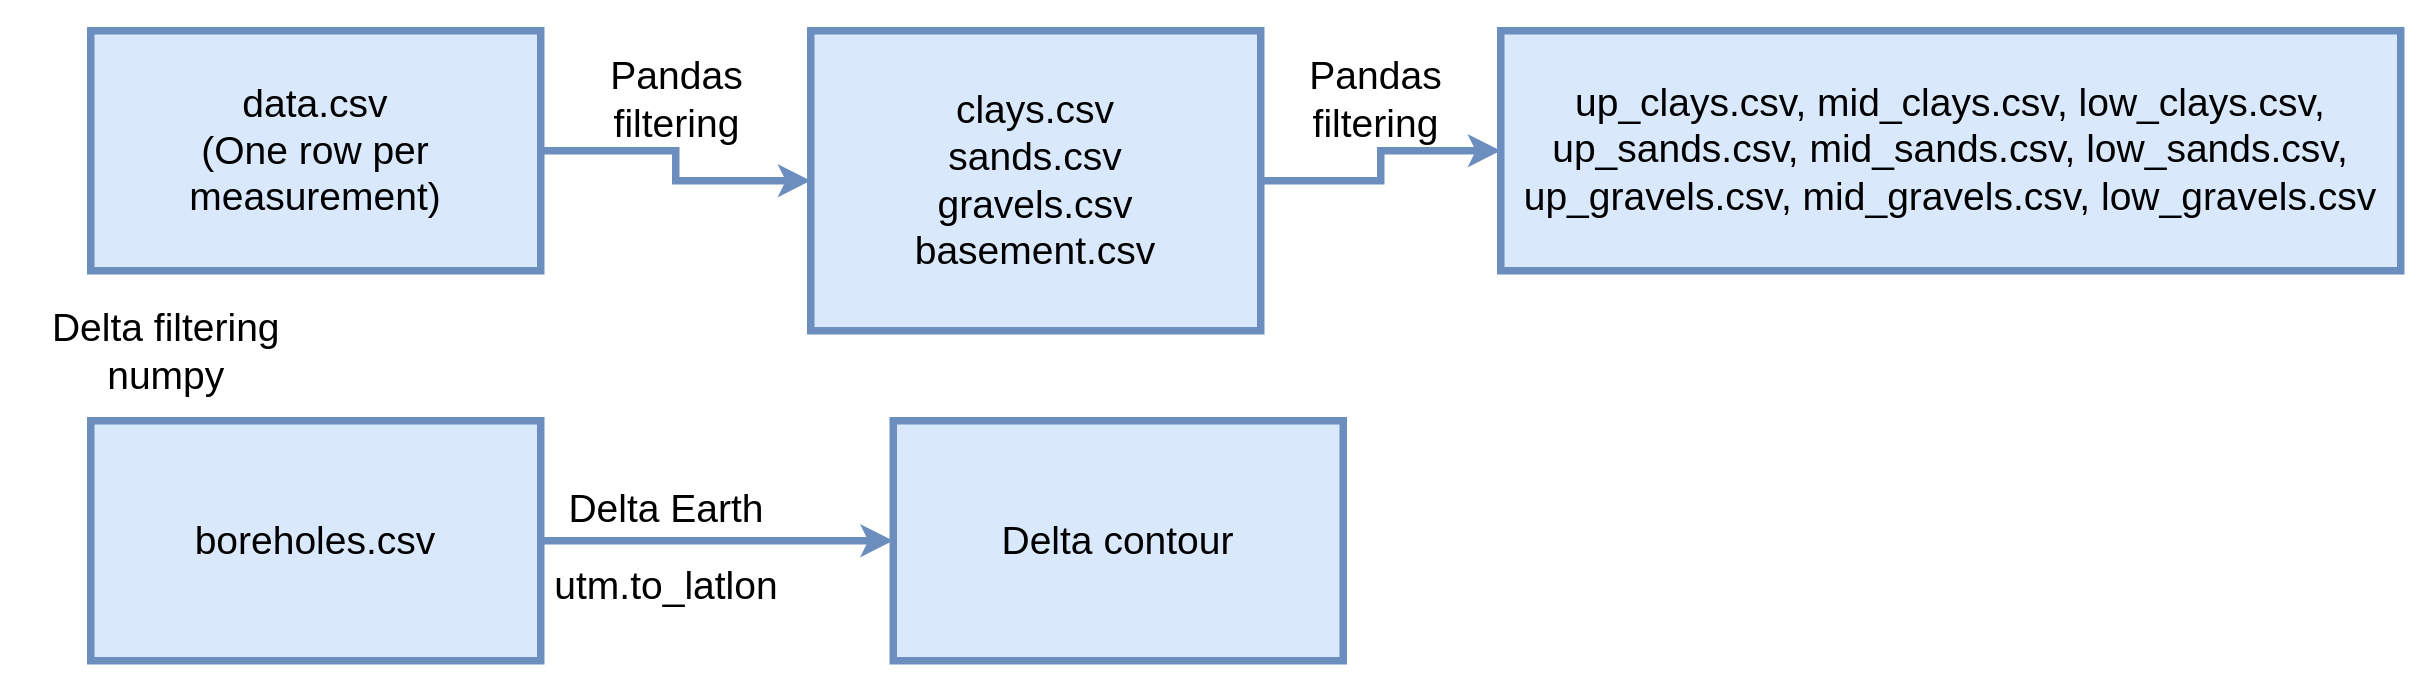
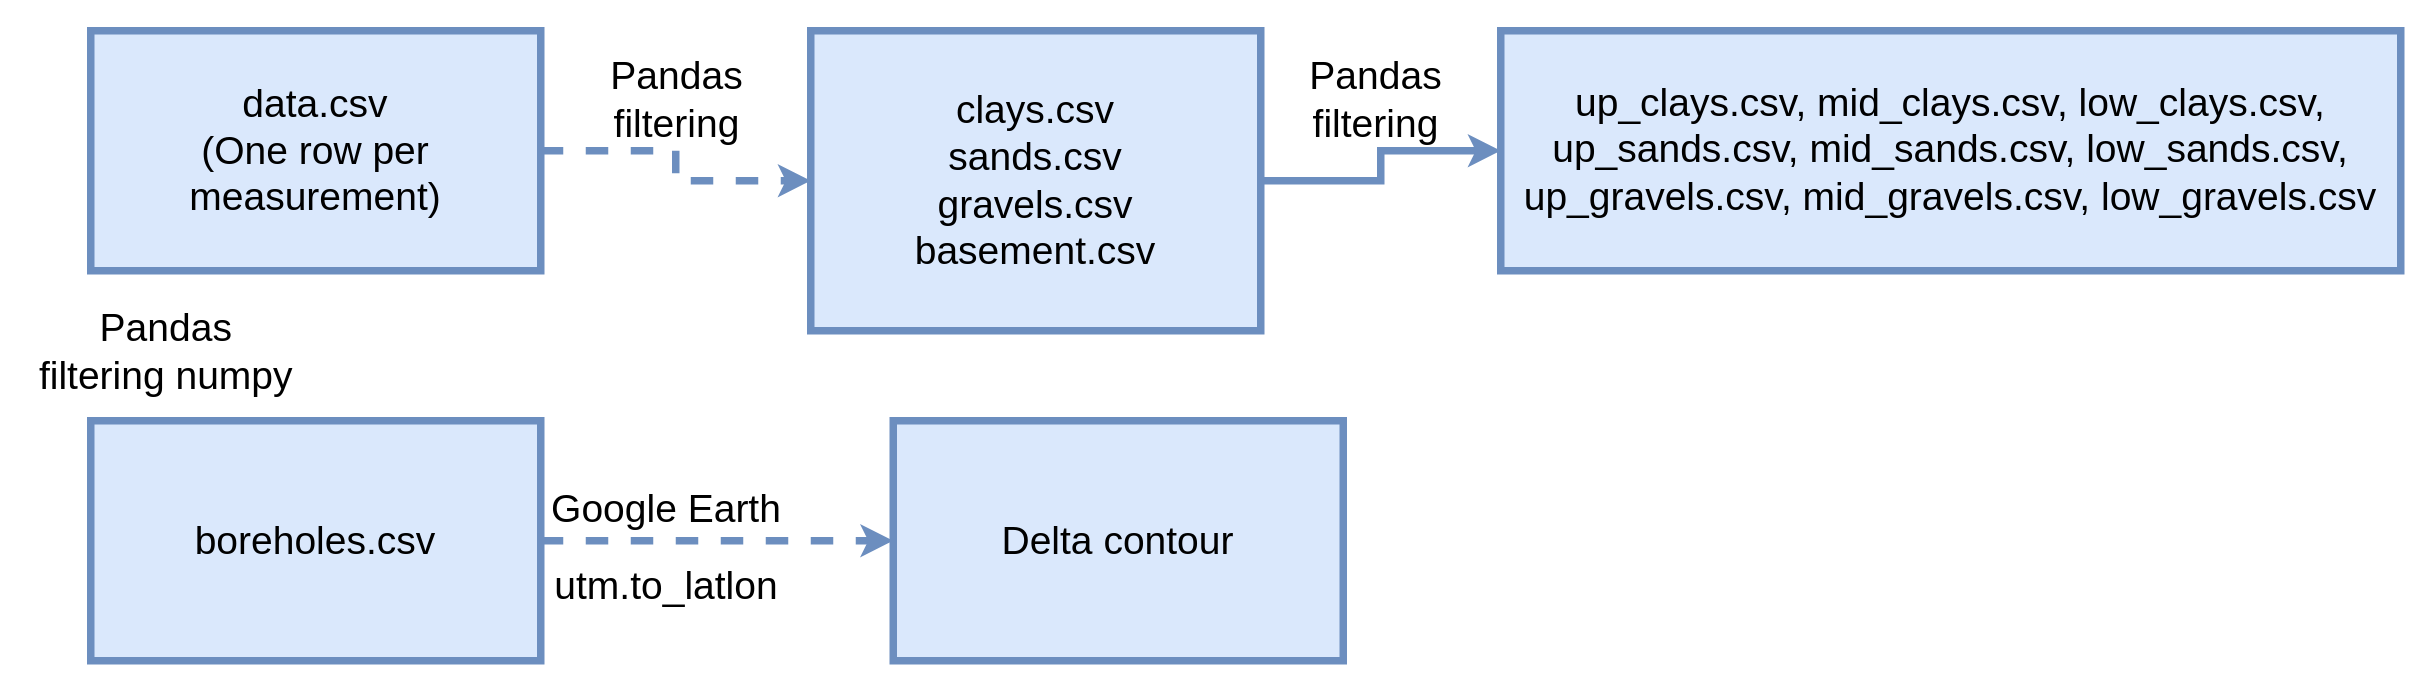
edge "data.csv (One row per measurement)" -> "clays.csv sands.csv gravels.csv basement.csv": style solid -> dashed
node "Delta filtering numpy": label "Delta filtering numpy" -> "Pandas filtering numpy"
node "Delta Earth": label "Delta Earth" -> "Google Earth"
edge "boreholes.csv" -> "Delta contour": style solid -> dashed
